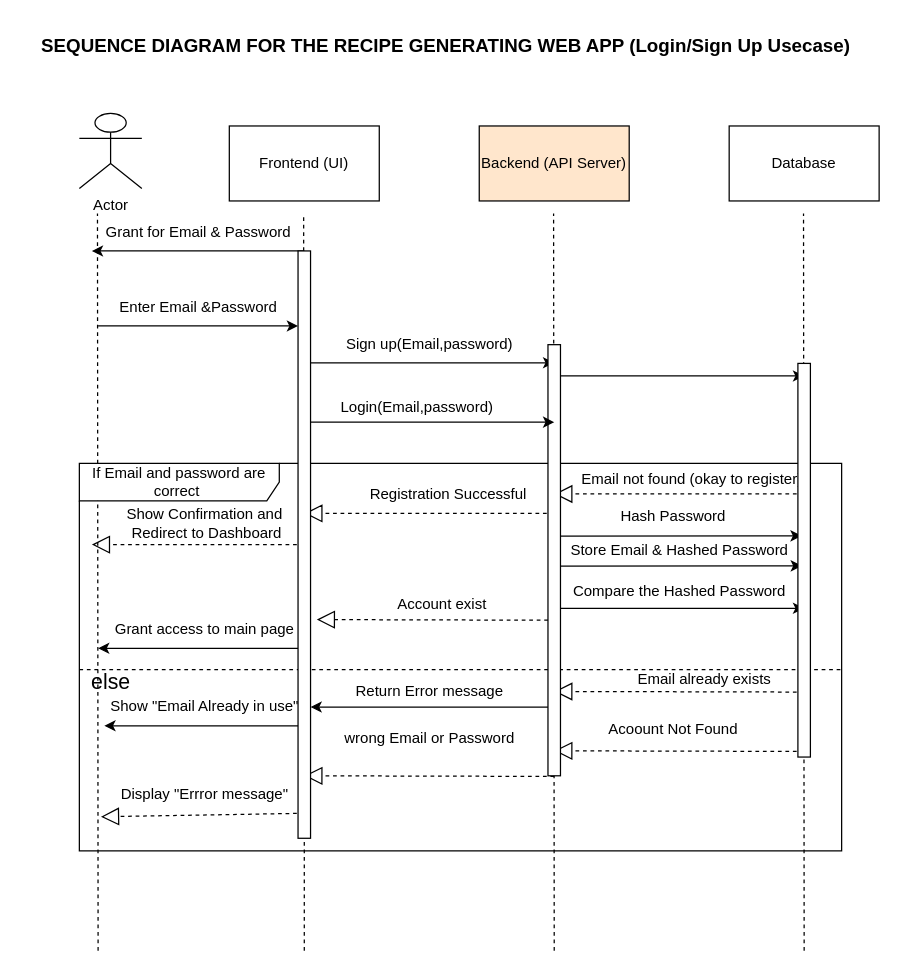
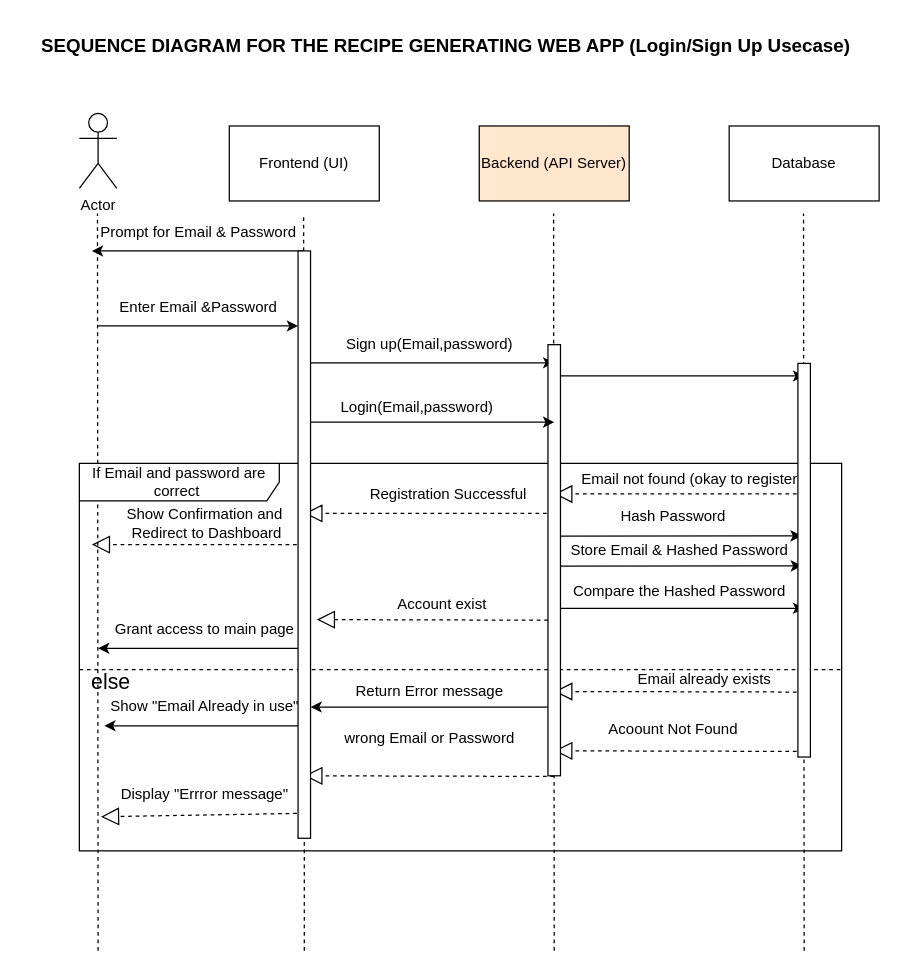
node "Actor": size 63x75 -> 38x75
node "Grant for Email & Password": label "Grant for Email & Password" -> "Prompt for Email & Password"
